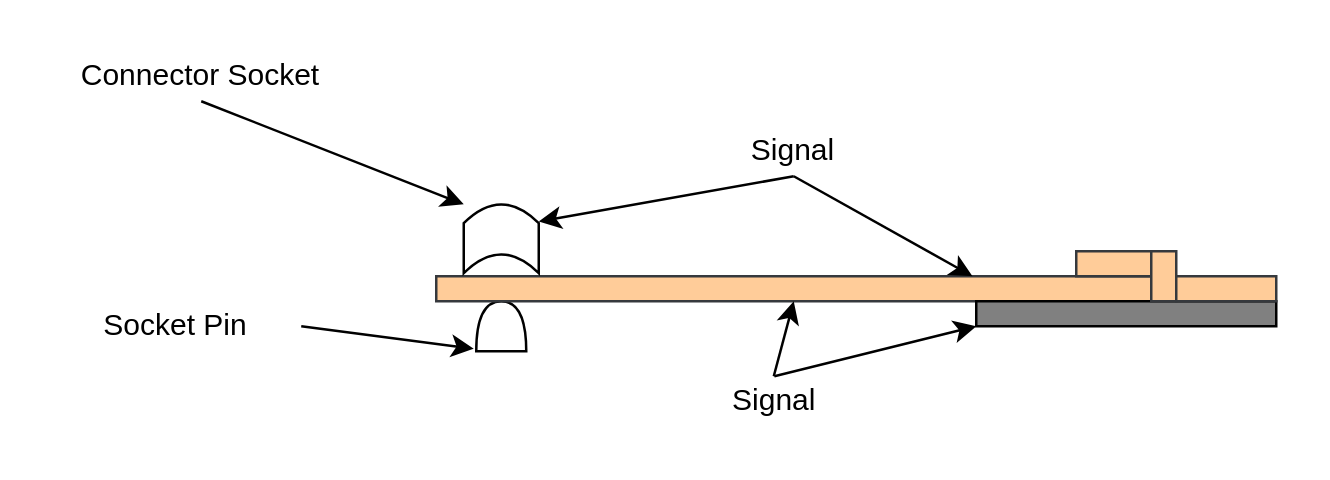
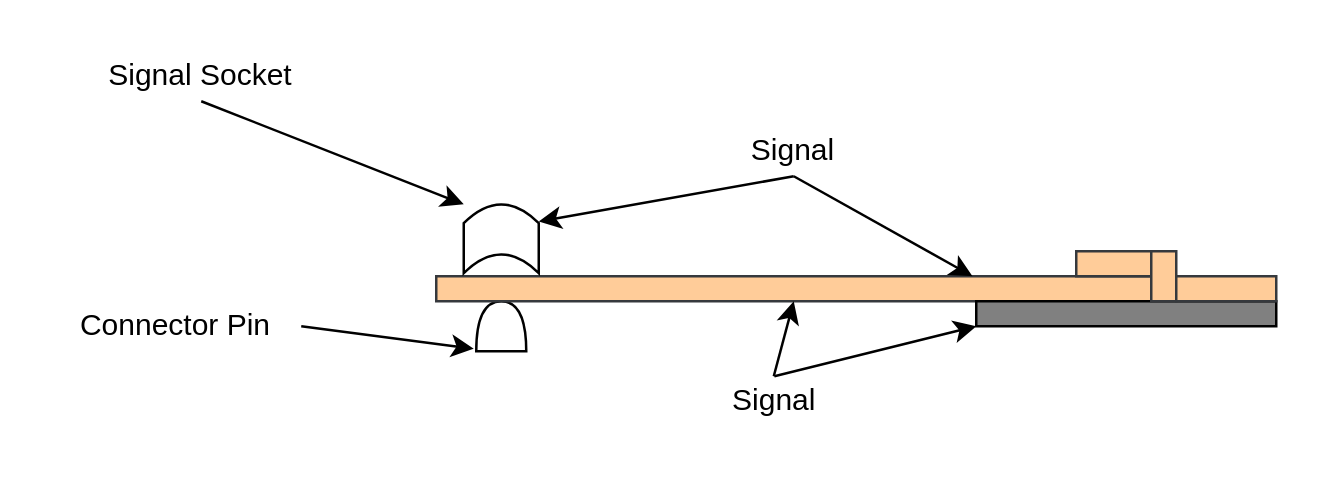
node "Connector Socket": label "Connector Socket" -> "Signal Socket"
node "Socket Pin": label "Socket Pin" -> "Connector Pin"
